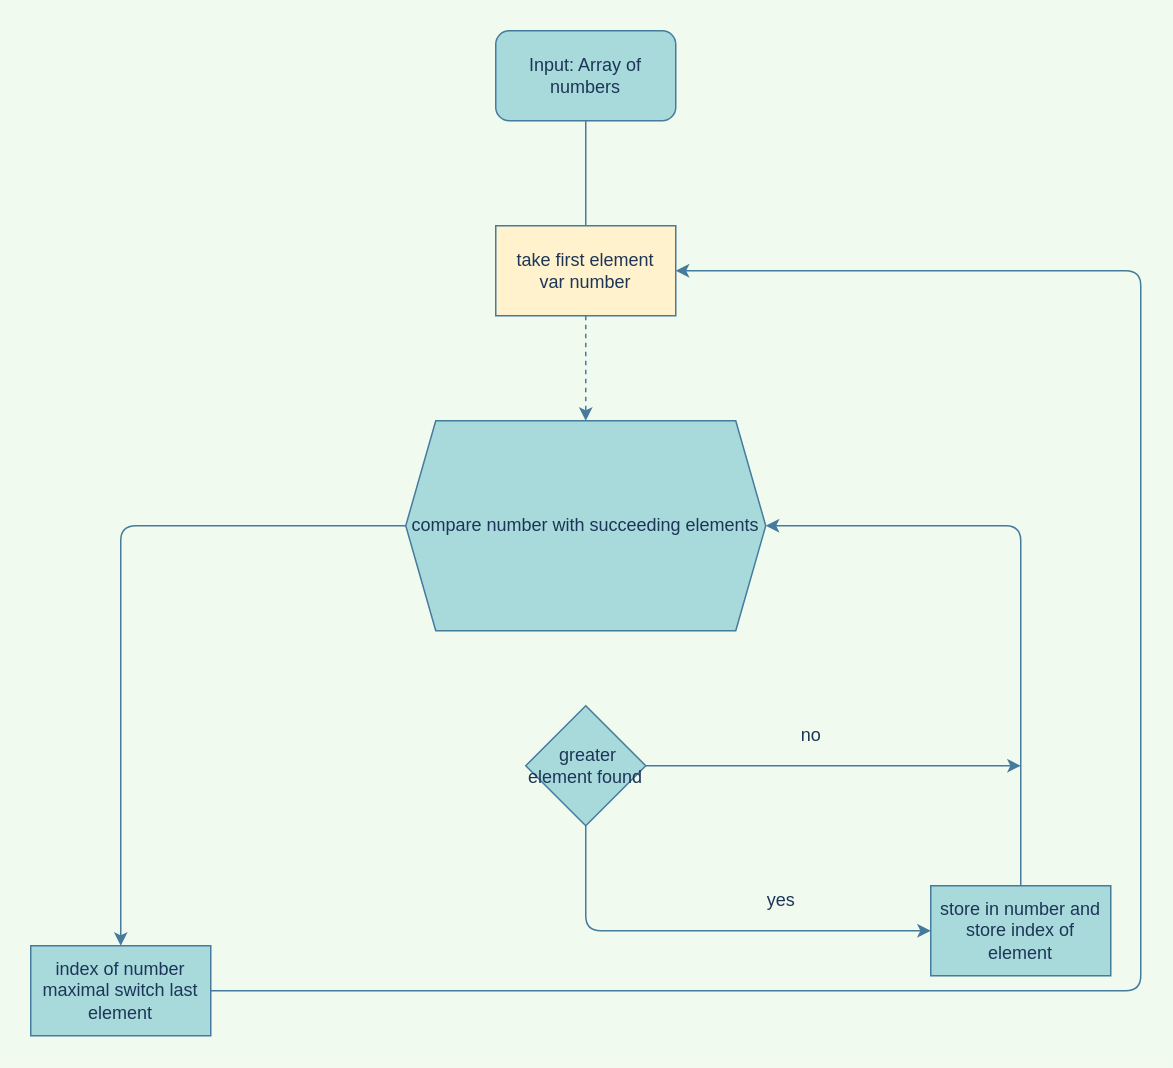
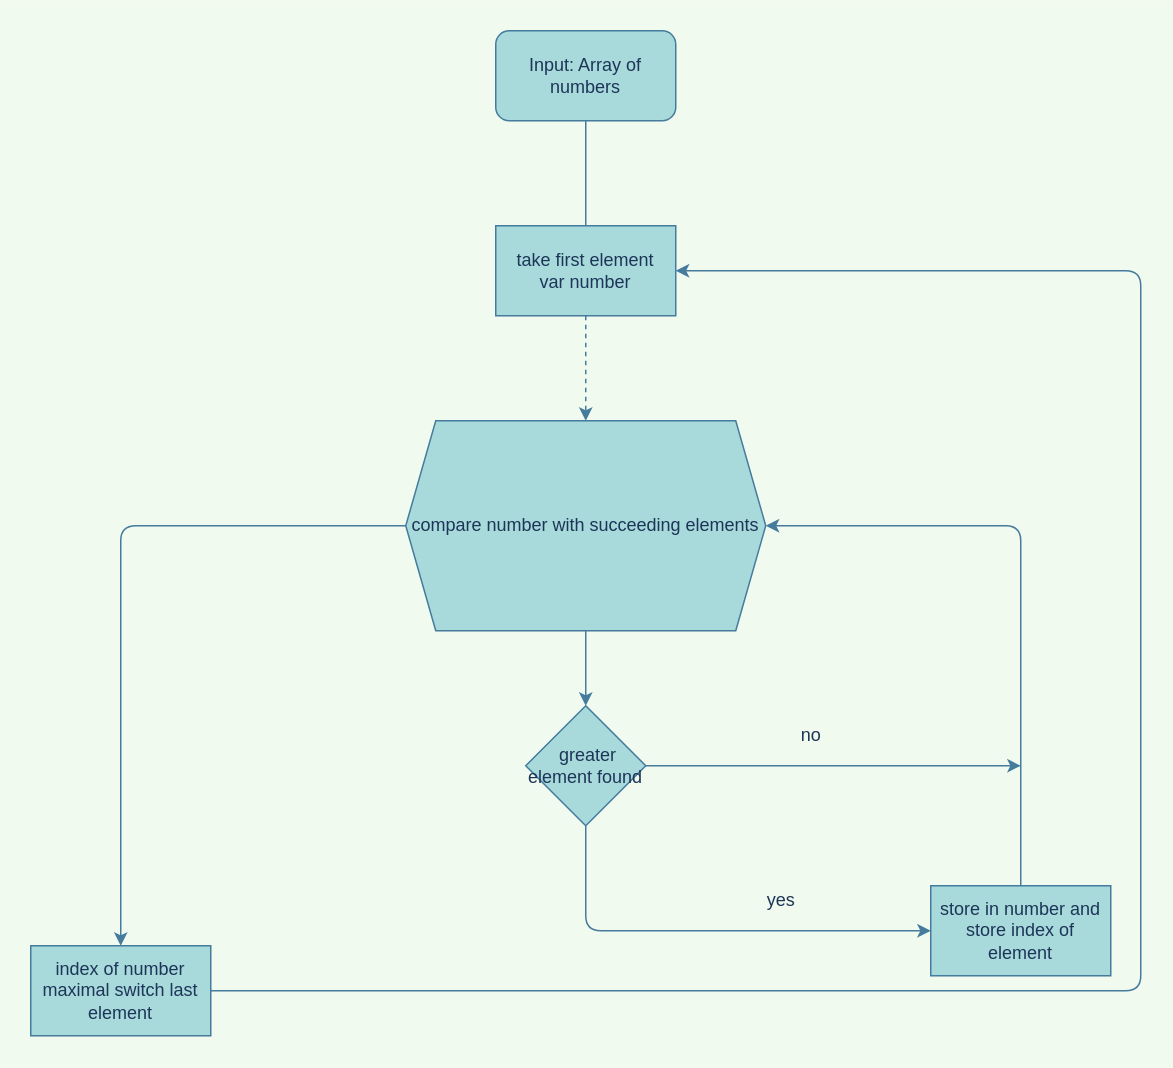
node "take first element var number": fillcolor #fff2cc -> #a8dadc
edge "compare number with succeeding elements" -> "greater element found": added
